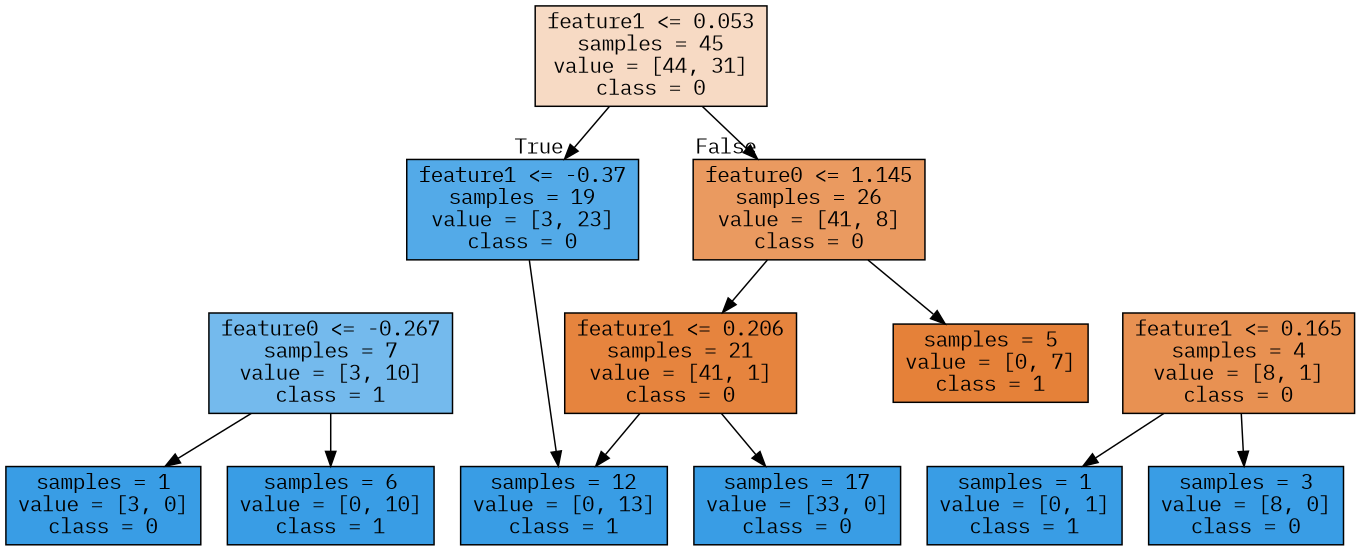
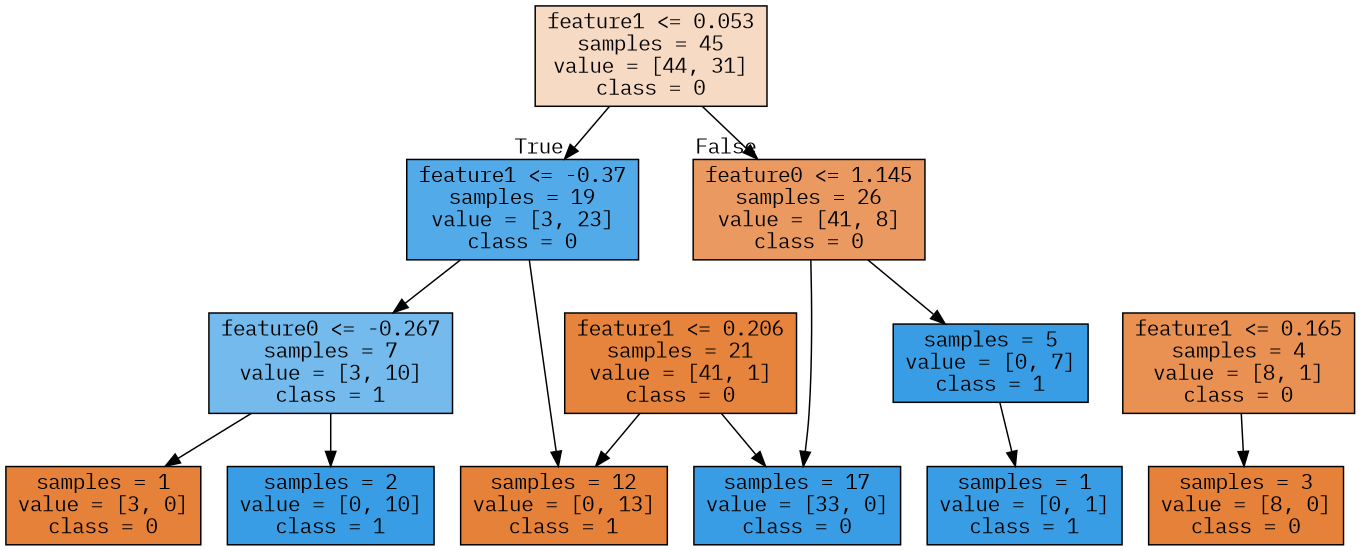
edge "feature0 <= 1.145 samples = 26 value = [41, 8] class = 0" -> "feature1 <= 0.206 samples = 21 value = [41, 1] class = 0": now "feature0 <= 1.145 samples = 26 value = [41, 8] class = 0" -> "samples = 17 value = [33, 0] class = 0"
edge "feature1 <= -0.37 samples = 19 value = [3, 23] class = 0" -> "feature0 <= -0.267 samples = 7 value = [3, 10] class = 1": added
node "samples = 5 value = [0, 7] class = 1": fillcolor #e58139 -> #399de5
edge "feature1 <= 0.165 samples = 4 value = [8, 1] class = 0" -> "samples = 1 value = [0, 1] class = 1": now "samples = 5 value = [0, 7] class = 1" -> "samples = 1 value = [0, 1] class = 1"
node "samples = 1 value = [3, 0] class = 0": fillcolor #399de5 -> #e58139
node "samples = 6 value = [0, 10] class = 1": label "samples = 6 value = [0, 10] class = 1" -> "samples = 2 value = [0, 10] class = 1"
node "samples = 12 value = [0, 13] class = 1": fillcolor #399de5 -> #e58139
node "samples = 3 value = [8, 0] class = 0": fillcolor #399de5 -> #e58139
